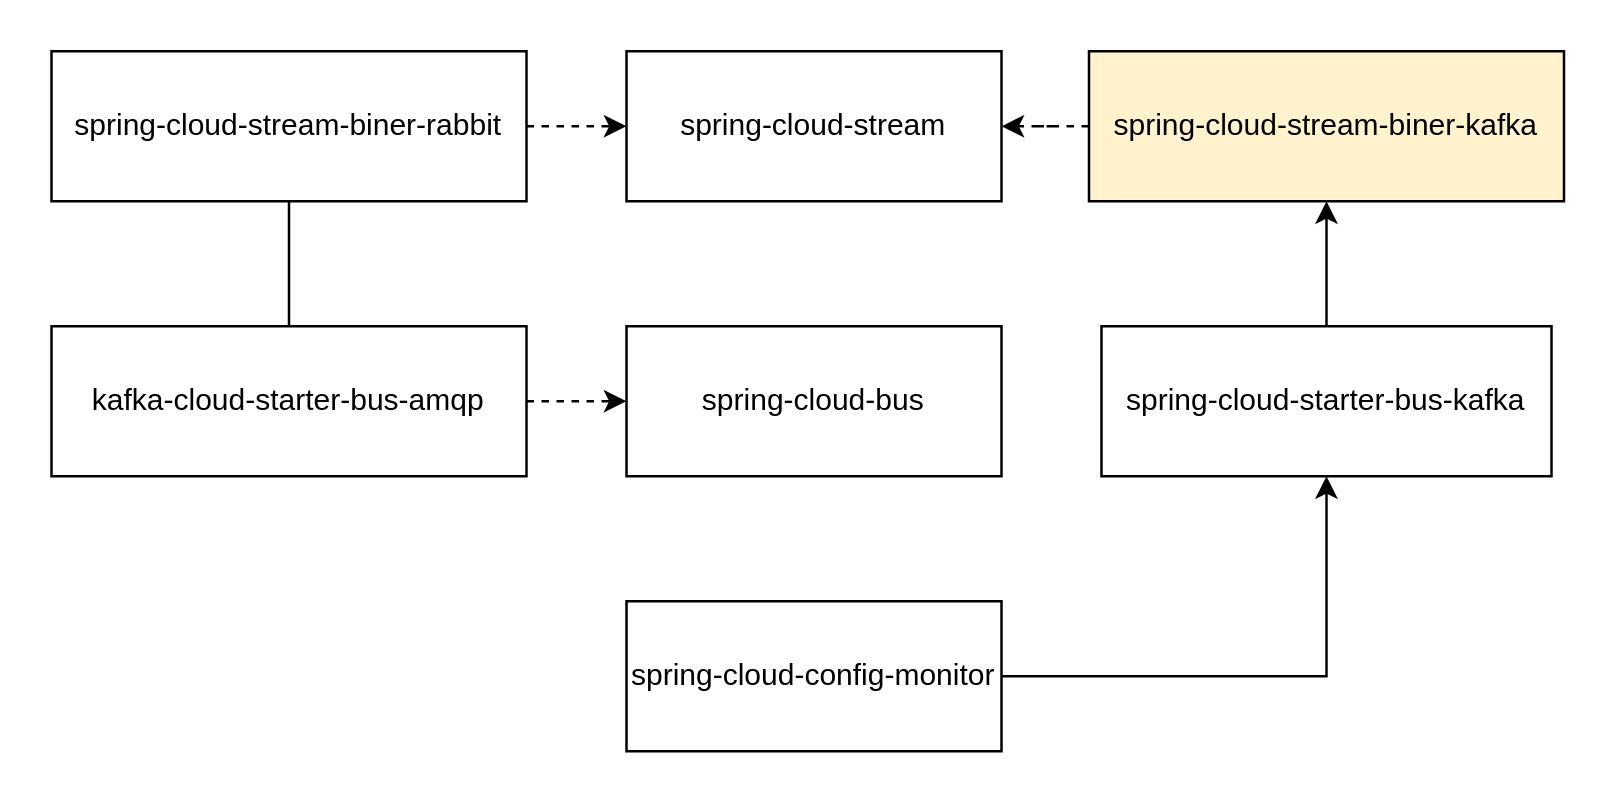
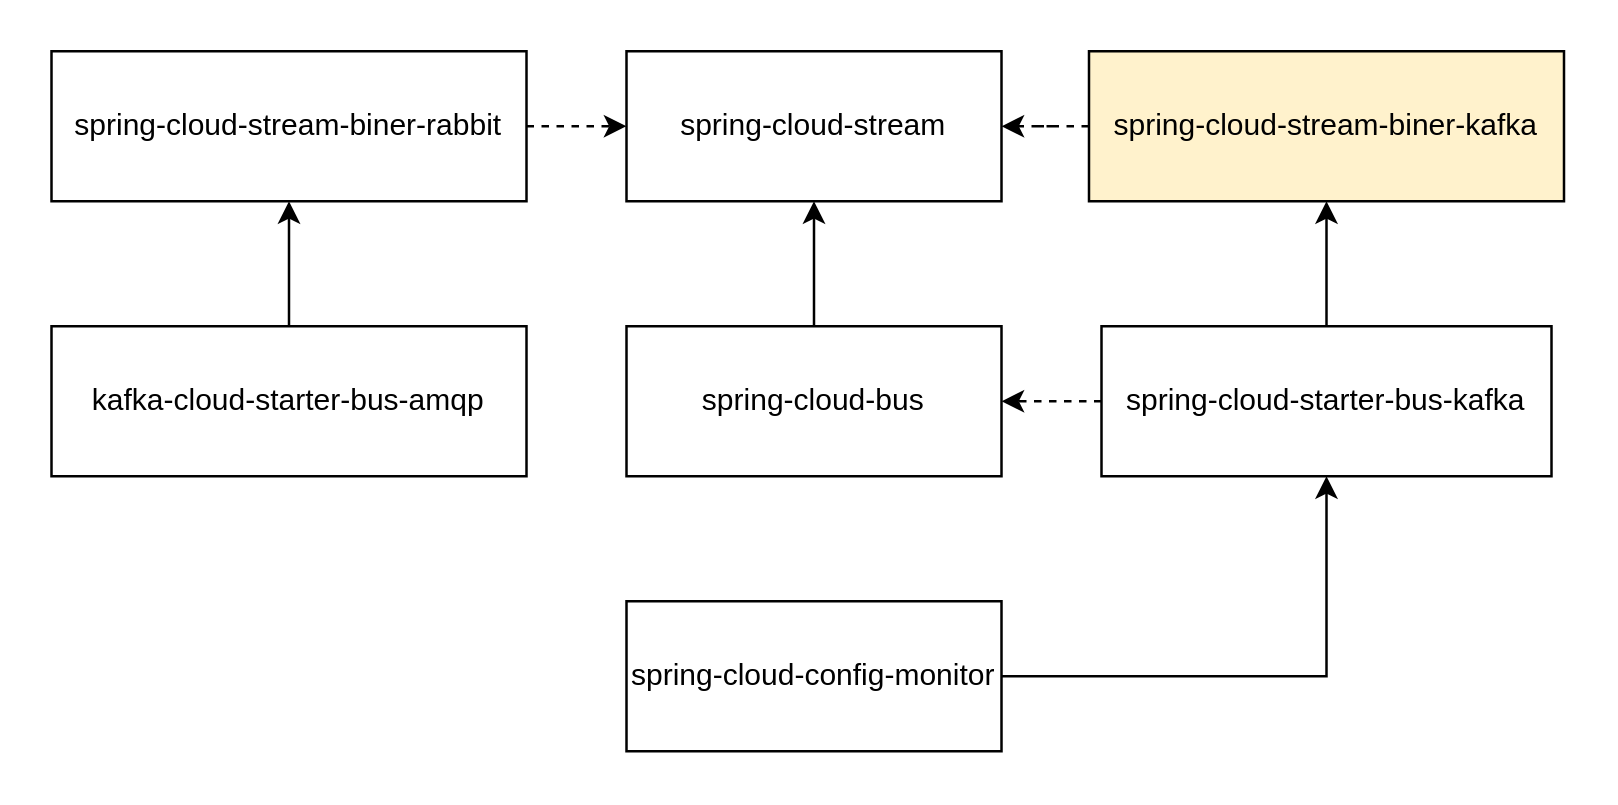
edge "spring-cloud-stream-biner-rabbit" -- "kafka-cloud-starter-bus-amqp": arrowhead none -> classic
edge "spring-cloud-bus" -> "spring-cloud-stream": added
edge "kafka-cloud-starter-bus-amqp" -> "spring-cloud-bus": removed
edge "spring-cloud-starter-bus-kafka" -> "spring-cloud-bus": added
